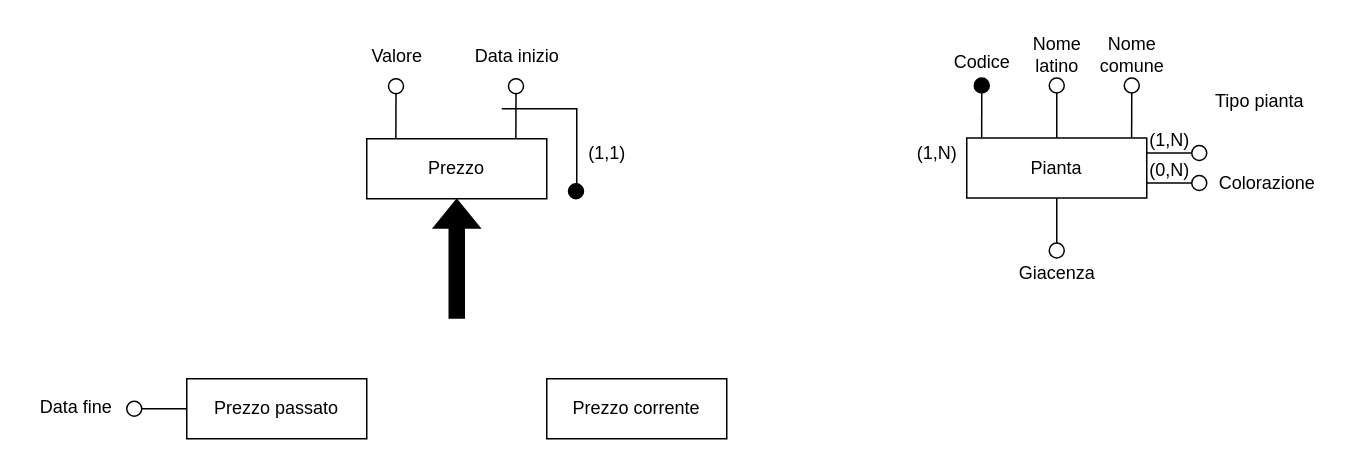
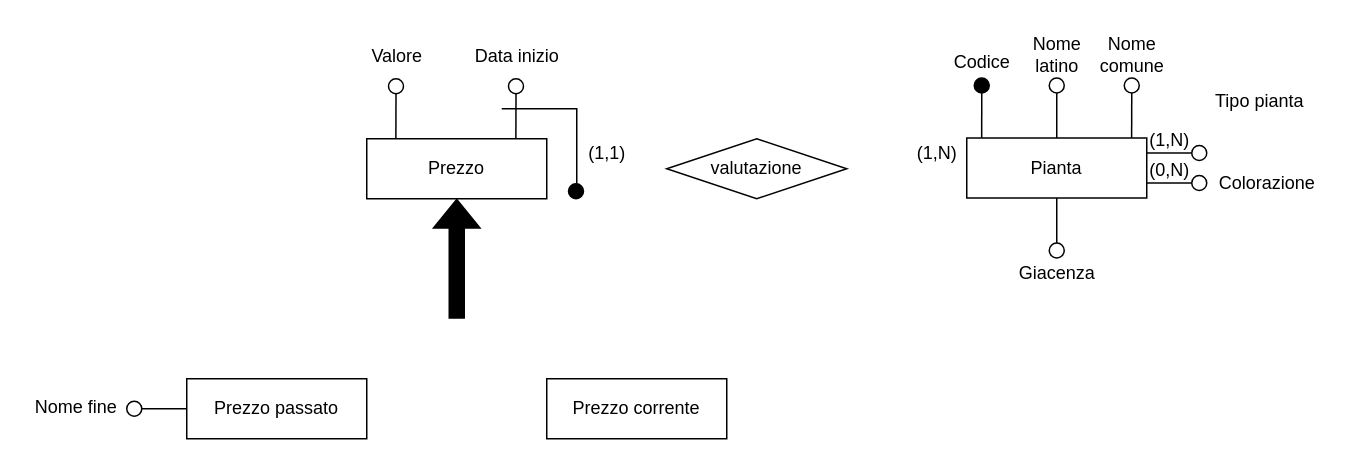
node "valutazione": added
node "Data fine": label "Data fine" -> "Nome fine"
